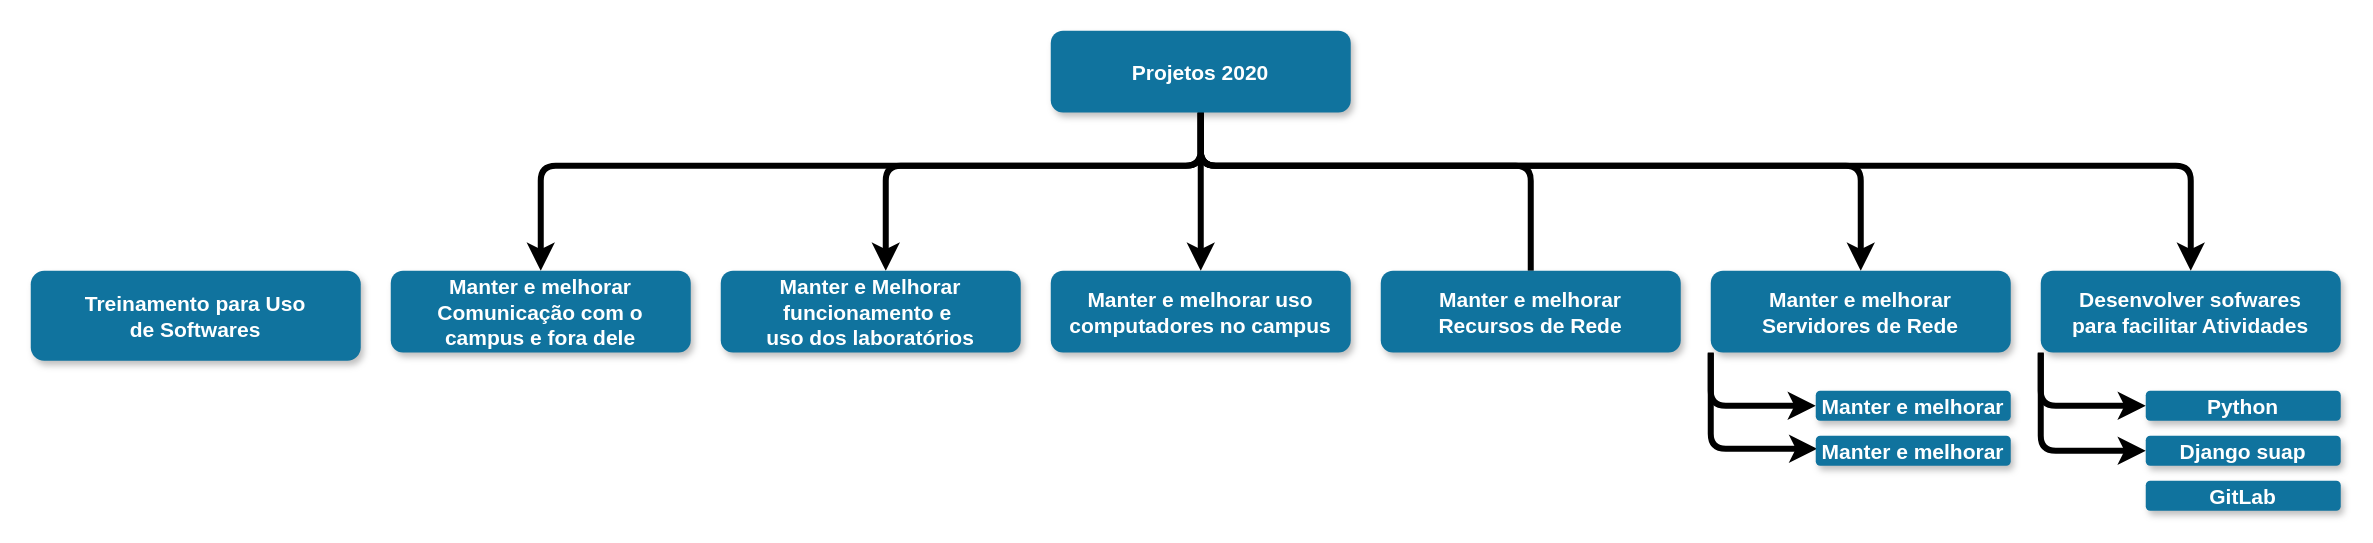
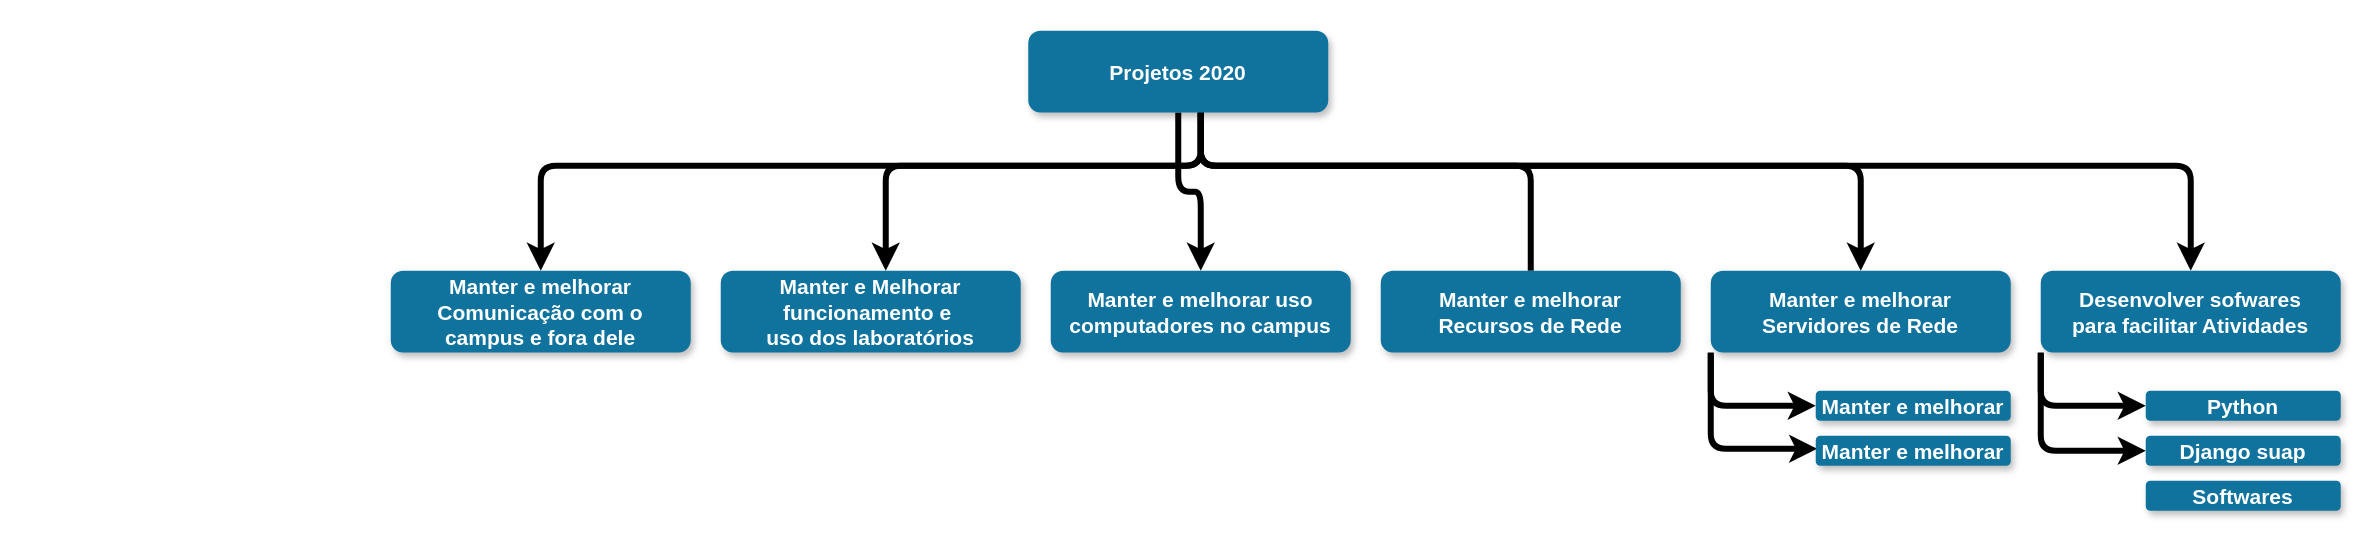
node "Projetos 2020": moved (1201, 72) -> (1178, 72)
node "Treinamento para Uso de Softwares": removed
node "GitLab": label "GitLab" -> "Softwares"
